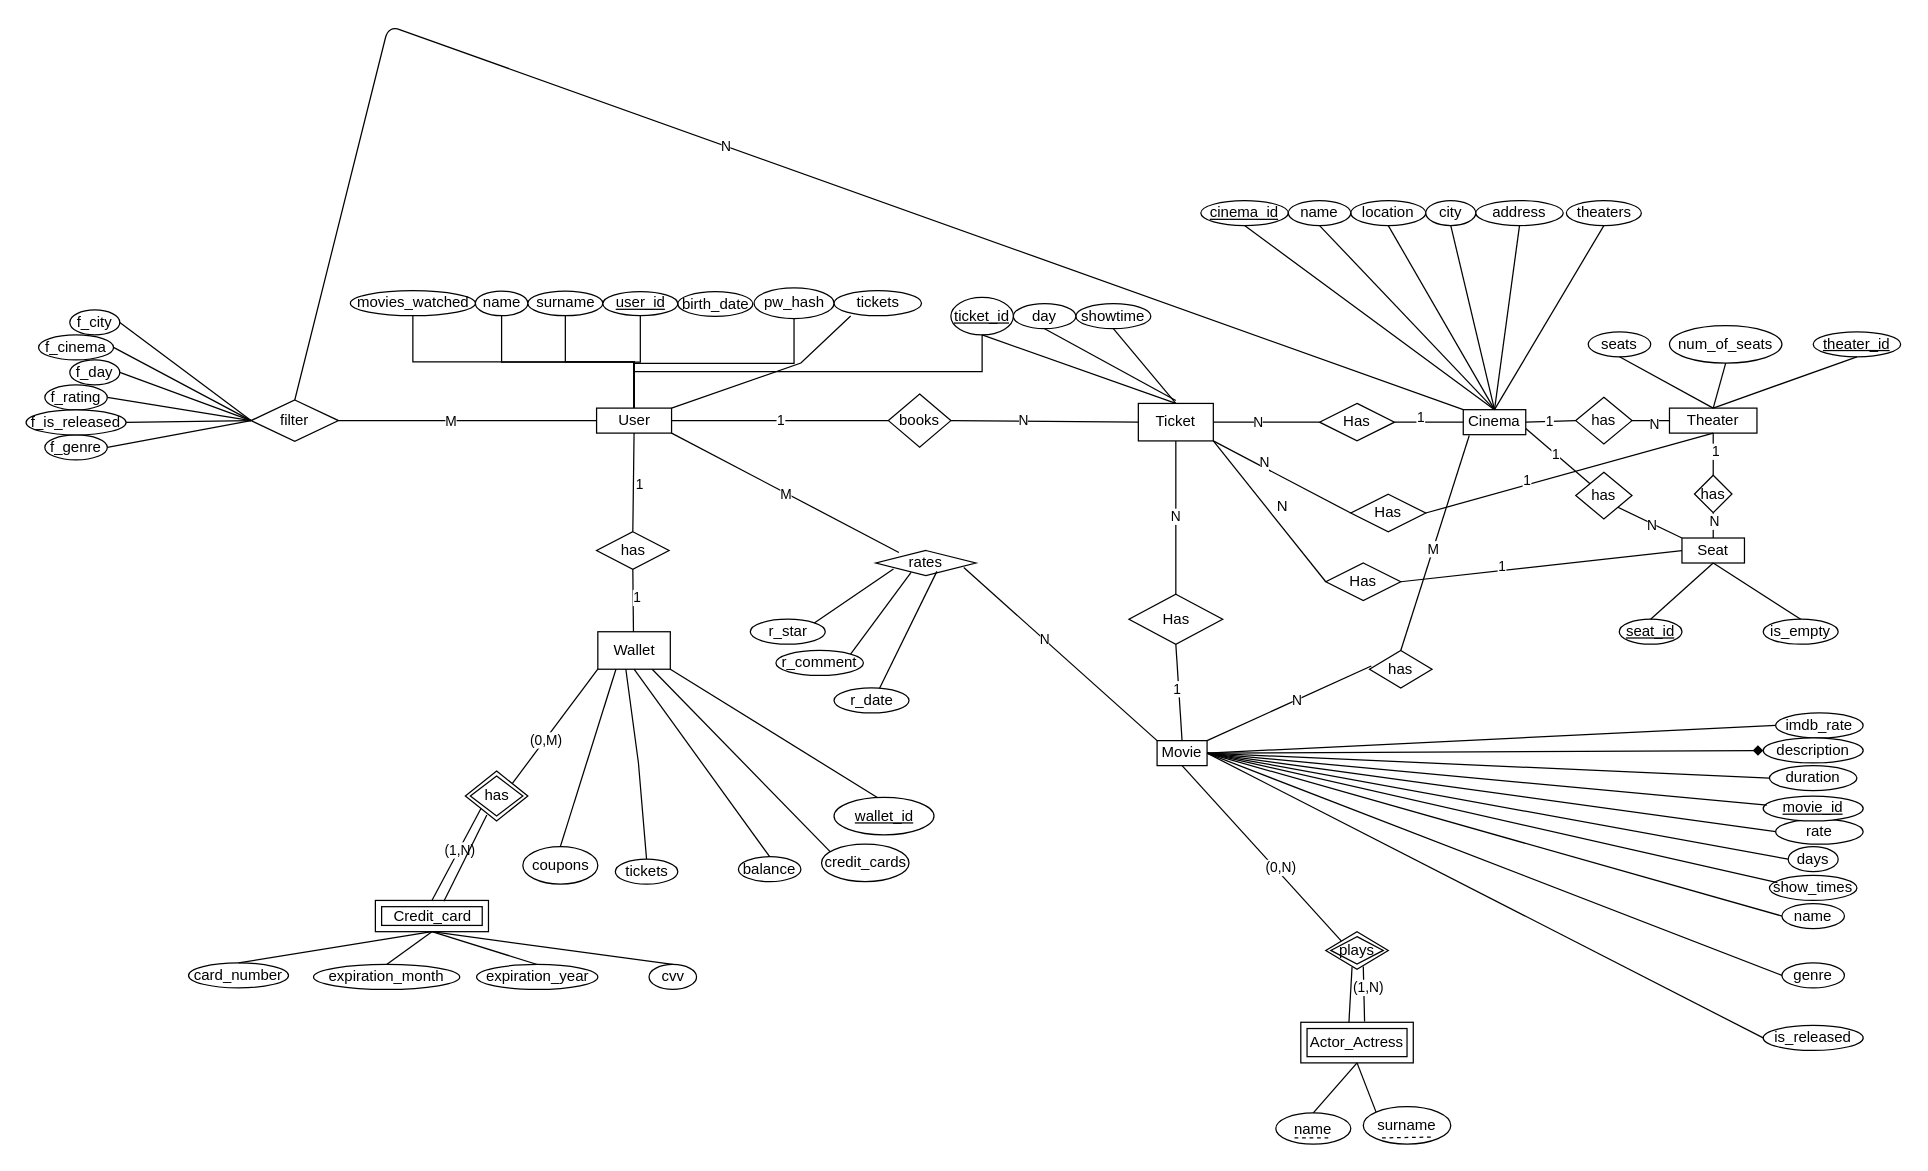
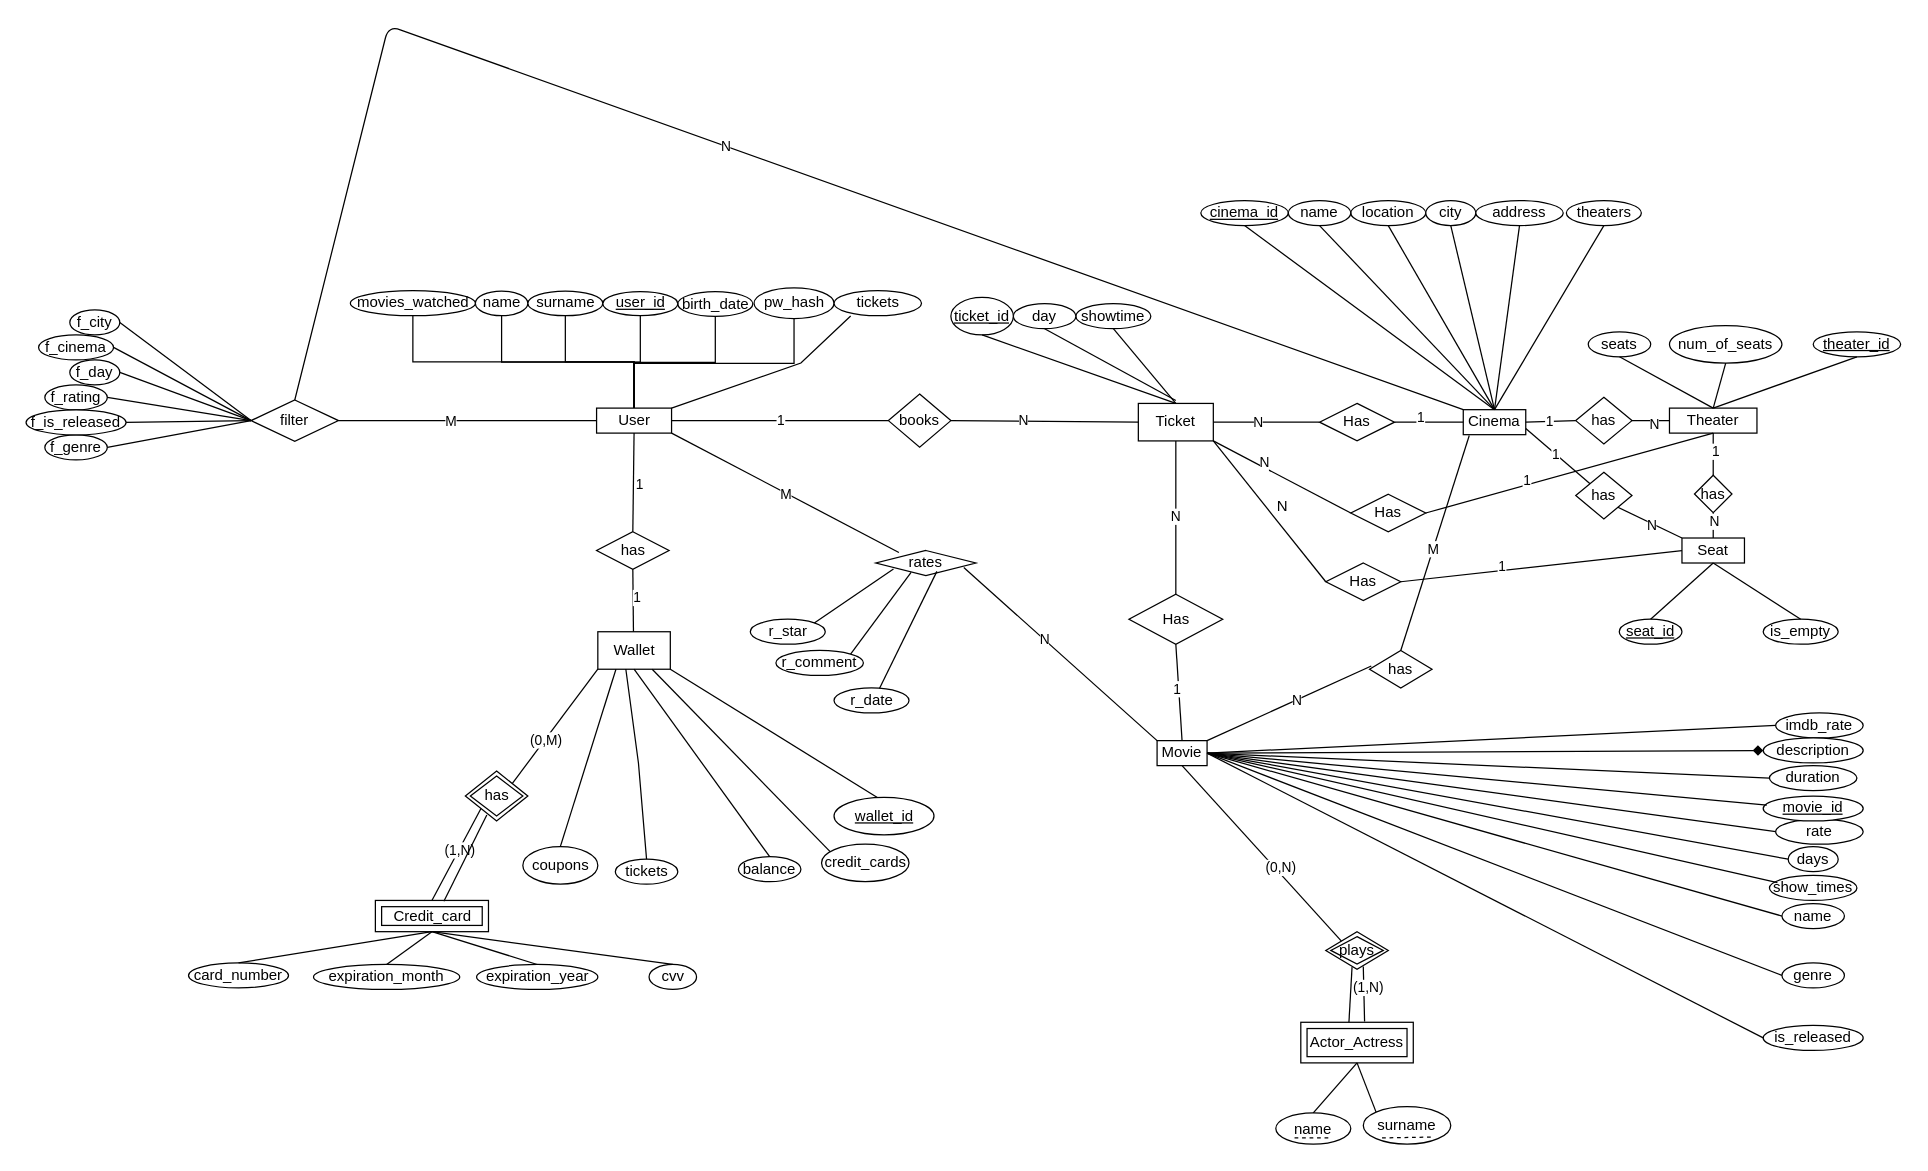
edge "ticket_id" -- "User": now "birth_date" -- "User"
